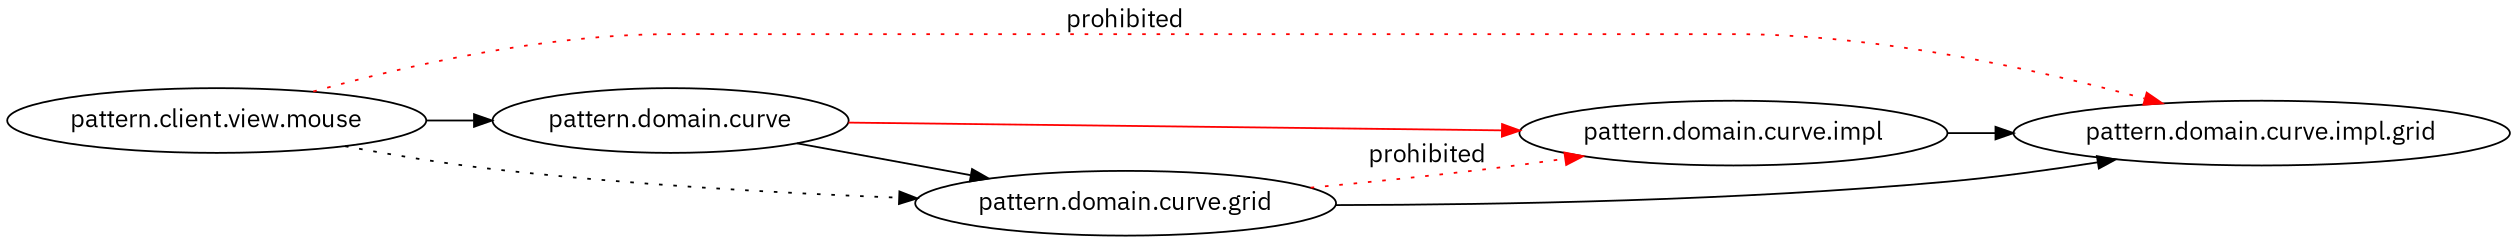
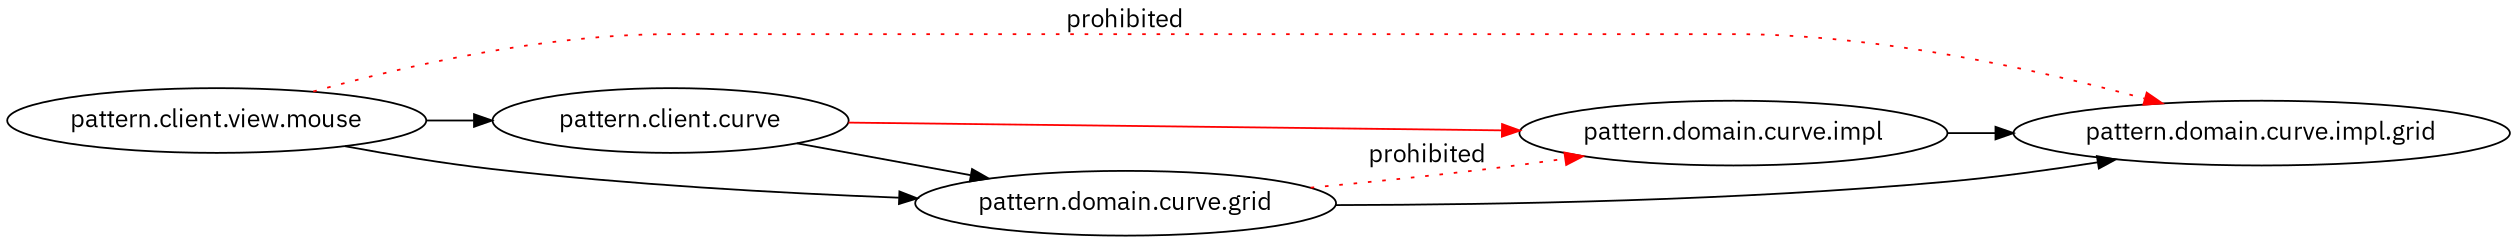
node "pattern.domain.curve": label "pattern.domain.curve" -> "pattern.client.curve"
edge "pattern.client.view.mouse" -> "pattern.domain.curve.grid": style dotted -> solid
